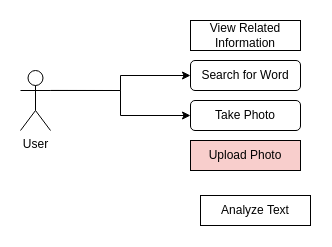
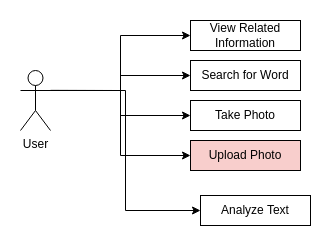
edge "User" -> "View Related Information": added
node "Search for Word": shape rounded rectangle -> rectangle
node "Take Photo": shape rounded rectangle -> rectangle
edge "User" -> "Upload Photo": added
edge "User" -> "Analyze Text": added
